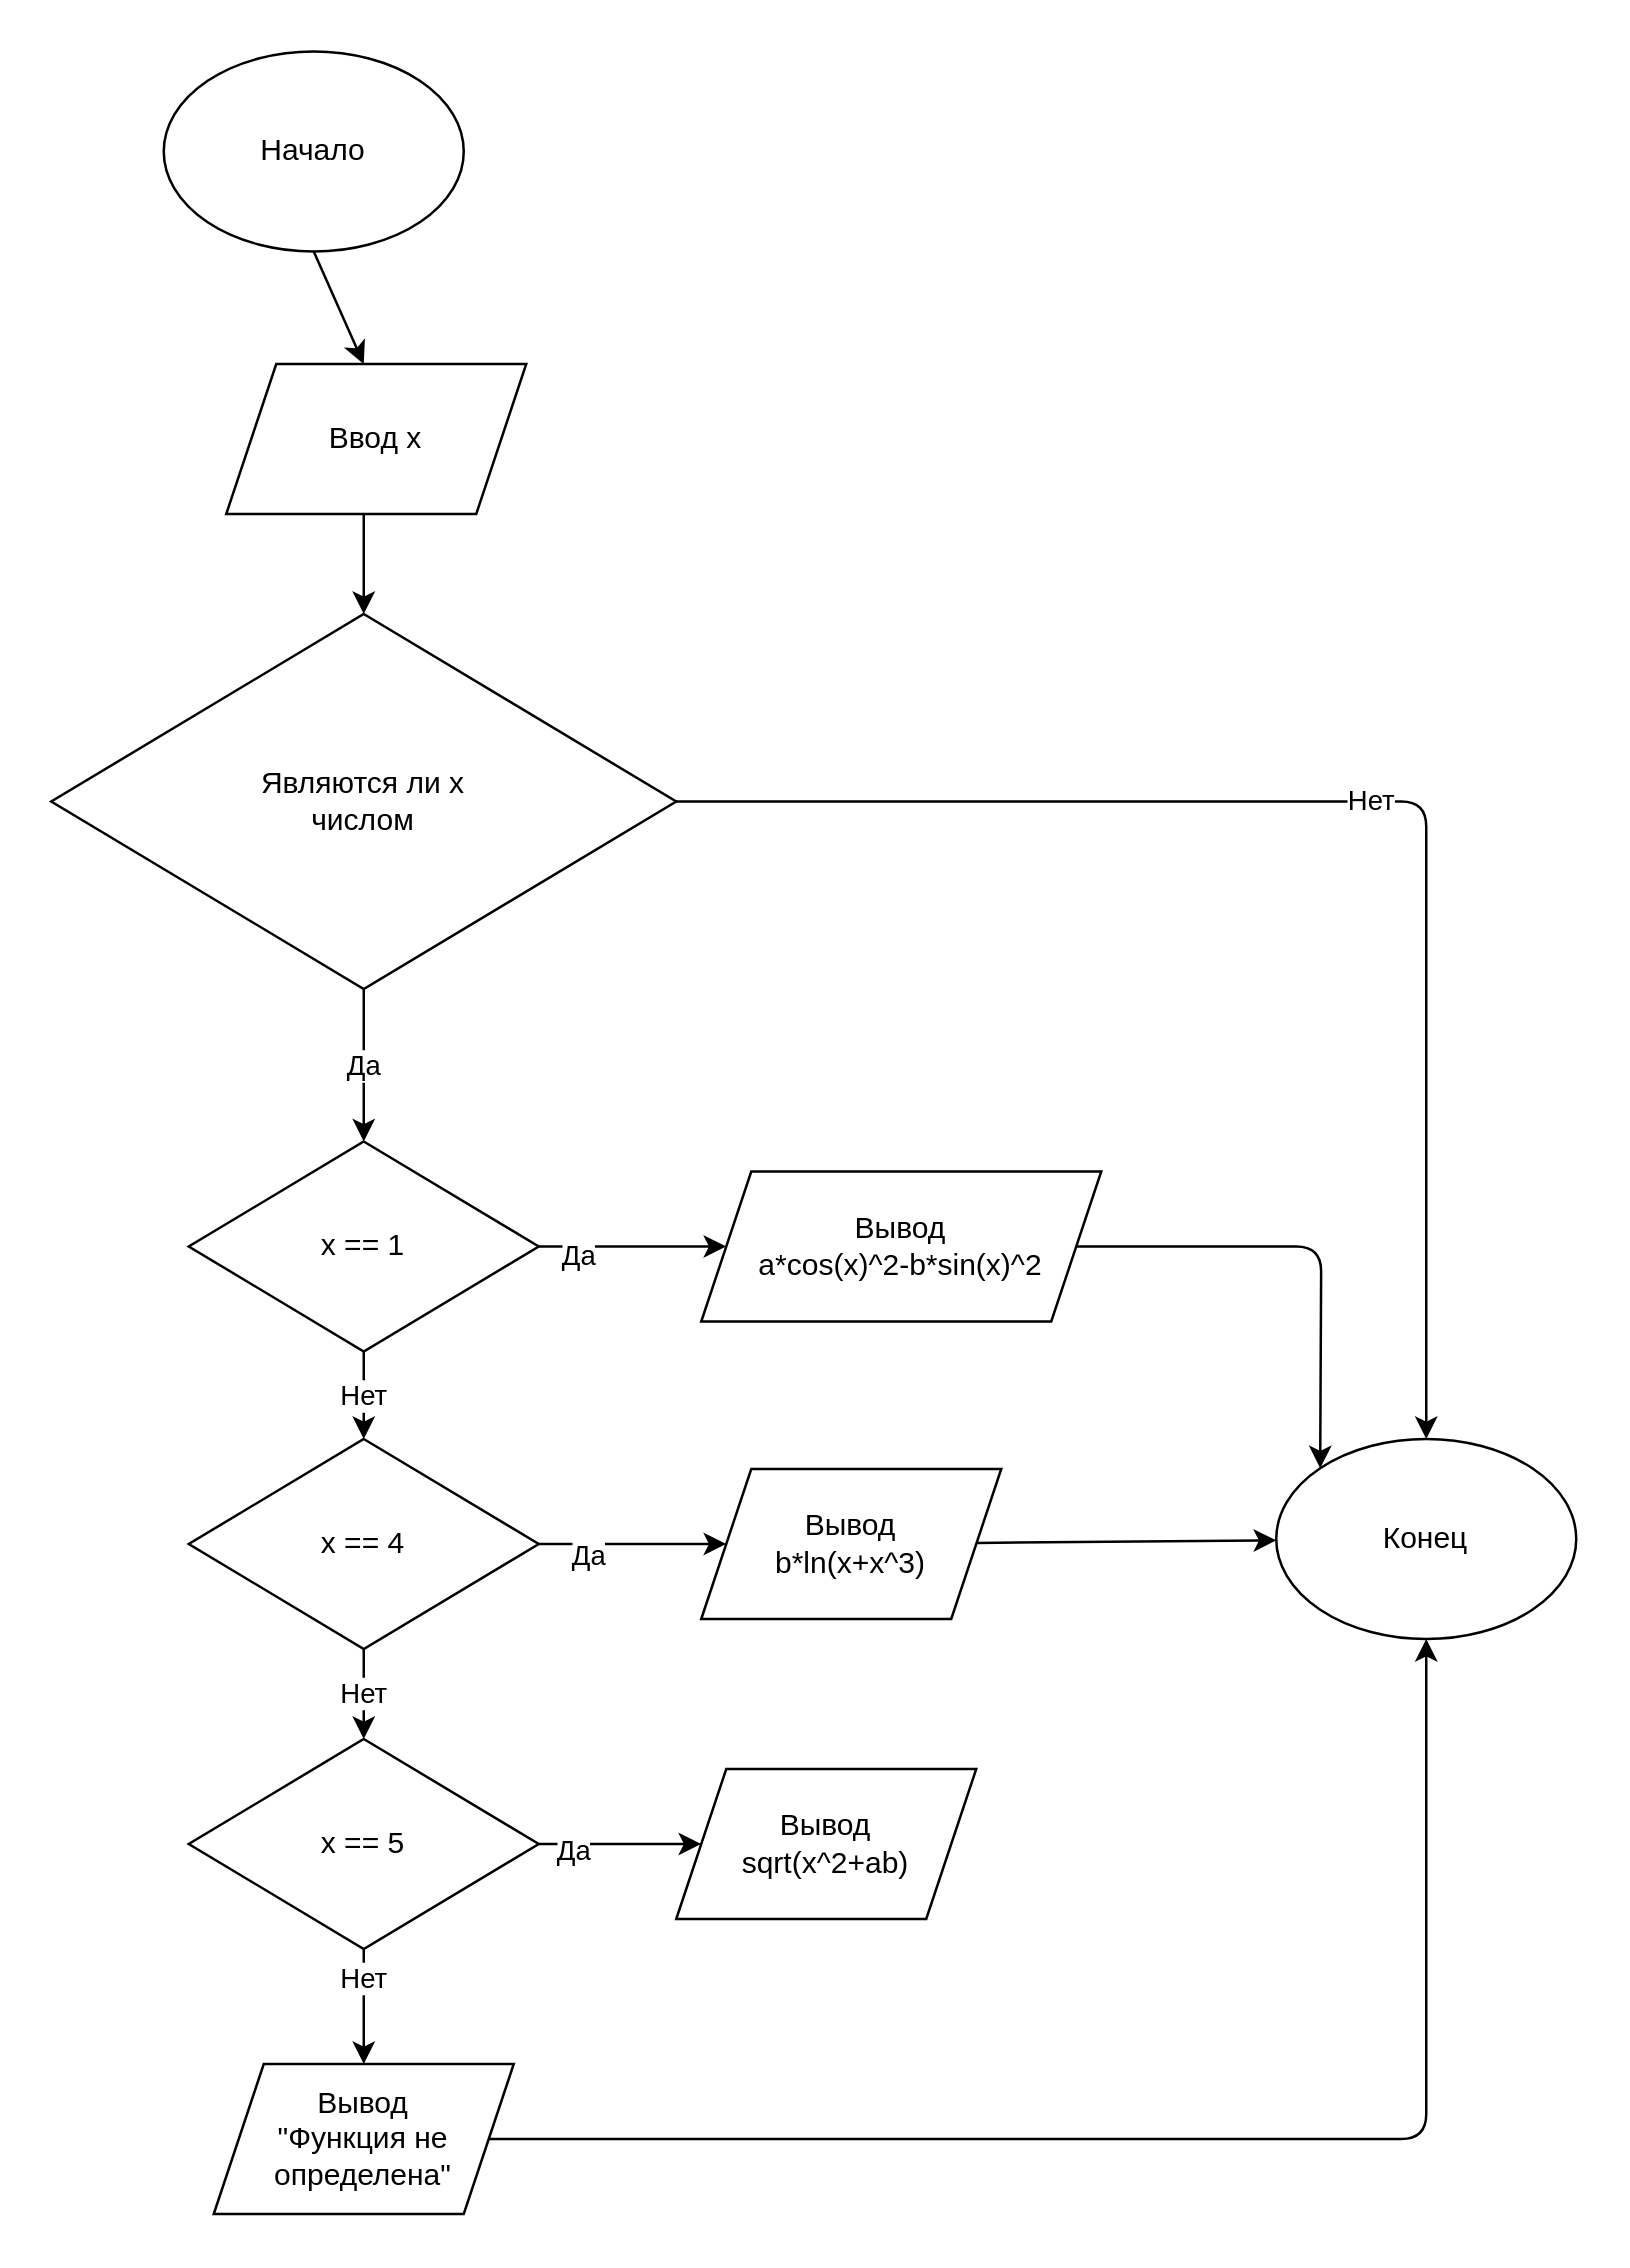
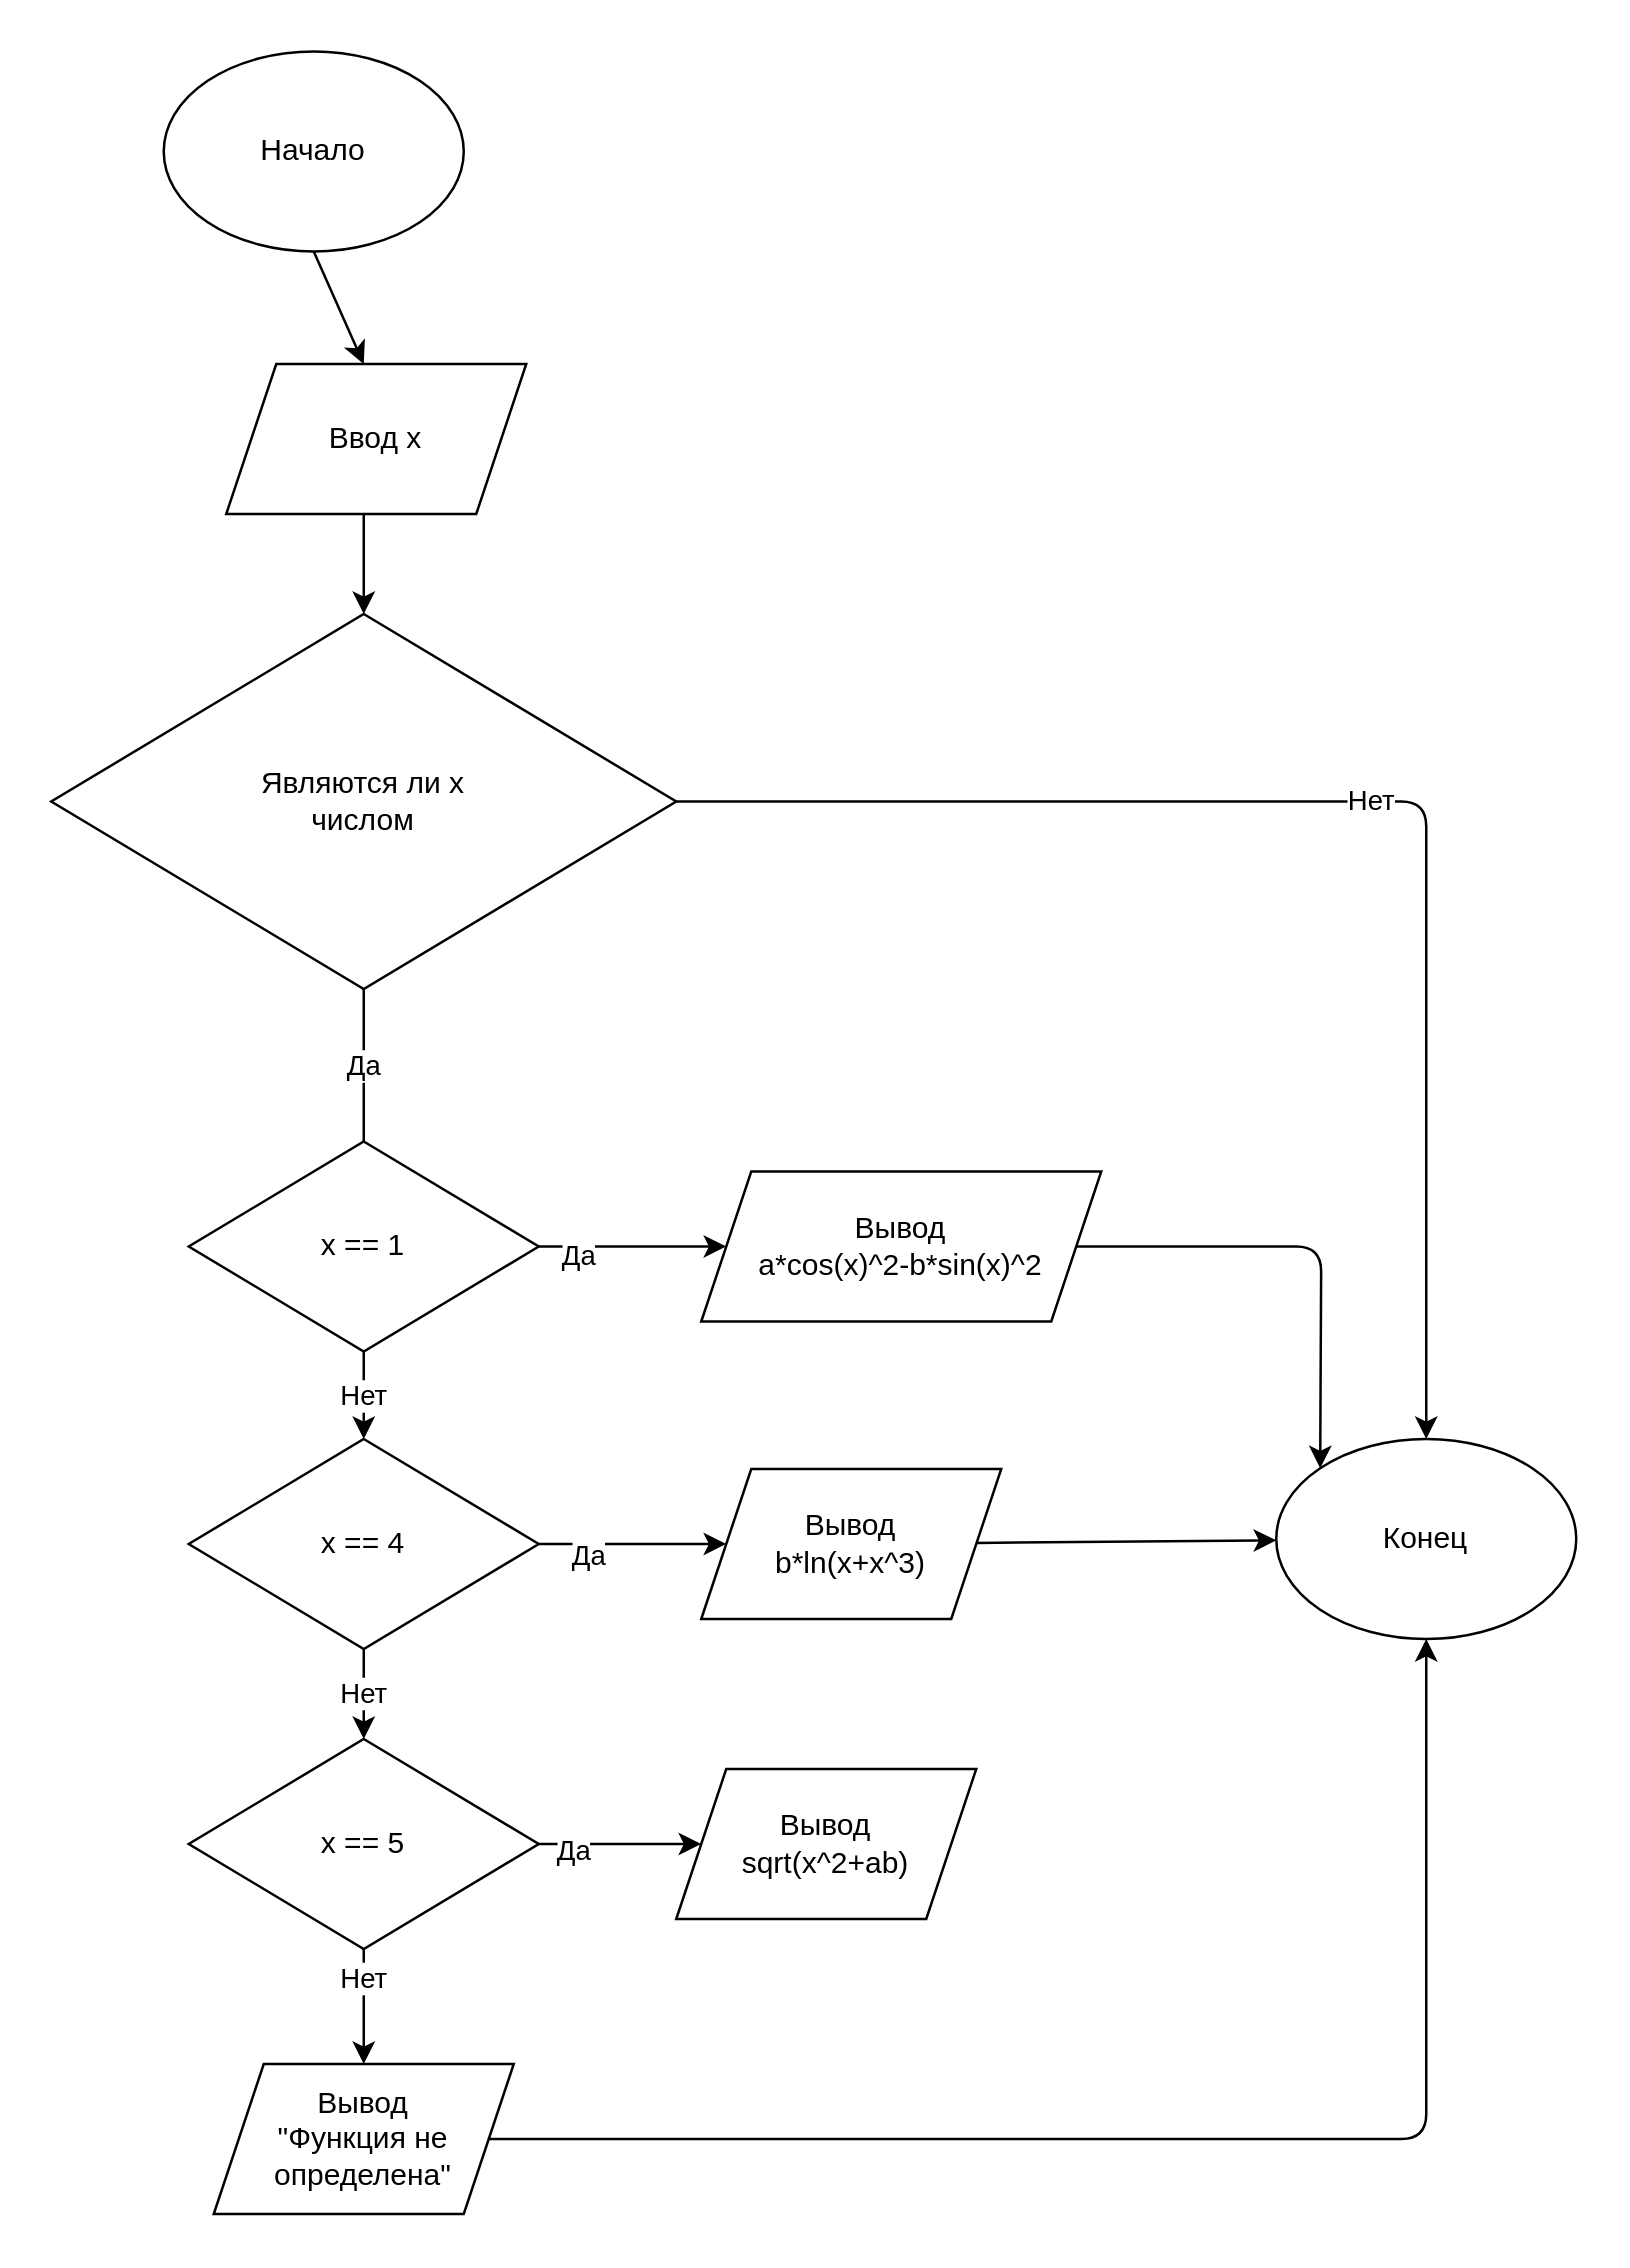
edge "Являются ли x числом" -> "x == 1": arrowhead classic -> none
